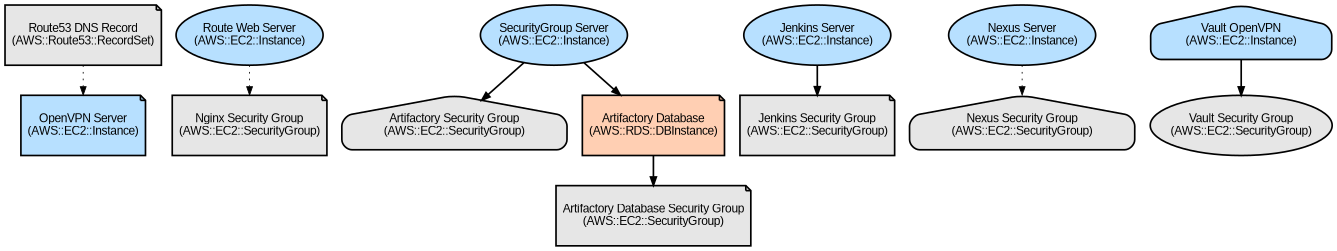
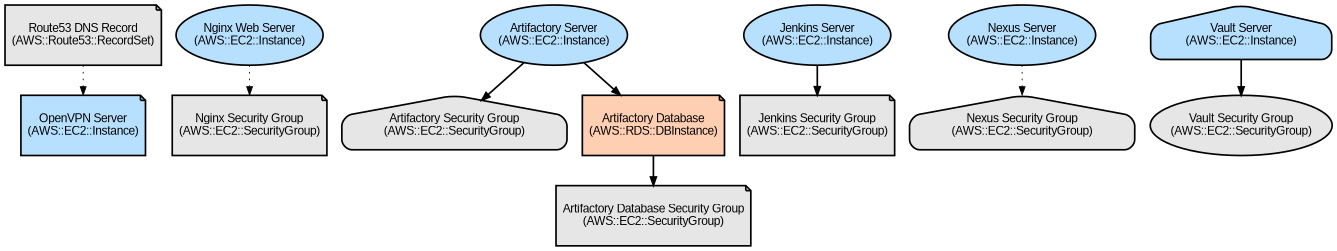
node "Route Web Server (AWS::EC2::Instance)": label "Route Web Server (AWS::EC2::Instance)" -> "Nginx Web Server (AWS::EC2::Instance)"
node "SecurityGroup Server (AWS::EC2::Instance)": label "SecurityGroup Server (AWS::EC2::Instance)" -> "Artifactory Server (AWS::EC2::Instance)"
node "Vault OpenVPN (AWS::EC2::Instance)": label "Vault OpenVPN (AWS::EC2::Instance)" -> "Vault Server (AWS::EC2::Instance)"
